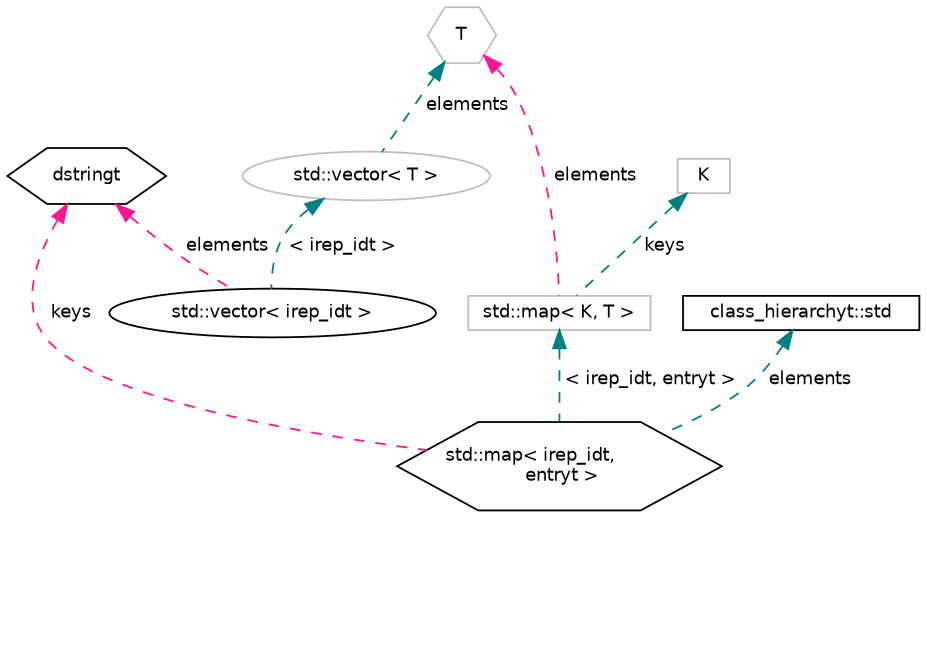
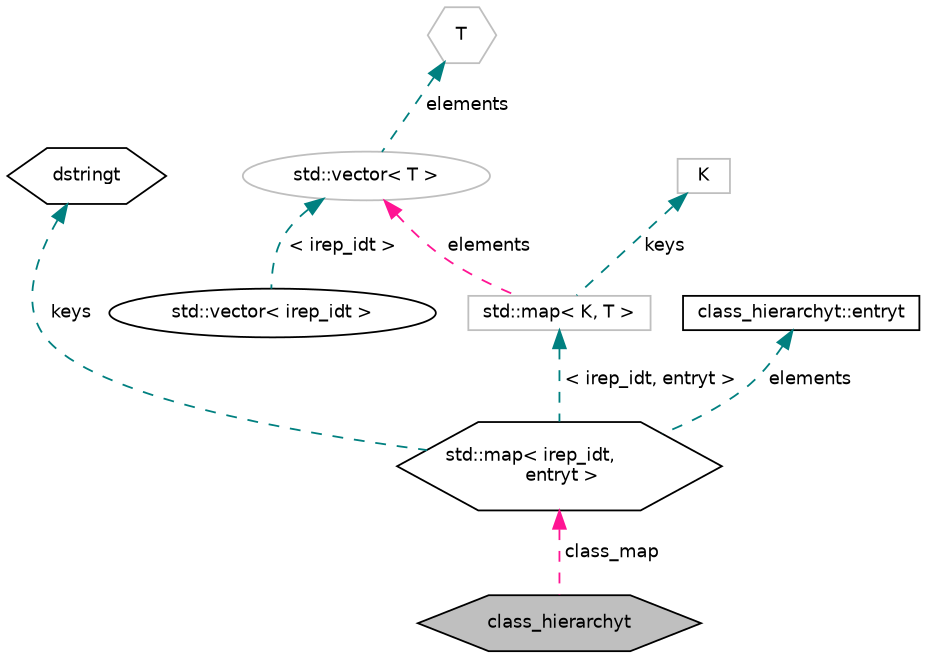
edge "std::map< K, T >" -> "T": now "std::map< K, T >" -> "std::vector< T >"
edge "std::vector< irep_idt >" -> "dstringt": removed, label "elements"
node "class_hierarchyt::std": label "class_hierarchyt::std" -> "class_hierarchyt::entryt"
edge "std::map< irep_idt, entryt >" -> "dstringt": color deeppink -> teal
node "class_hierarchyt": added
